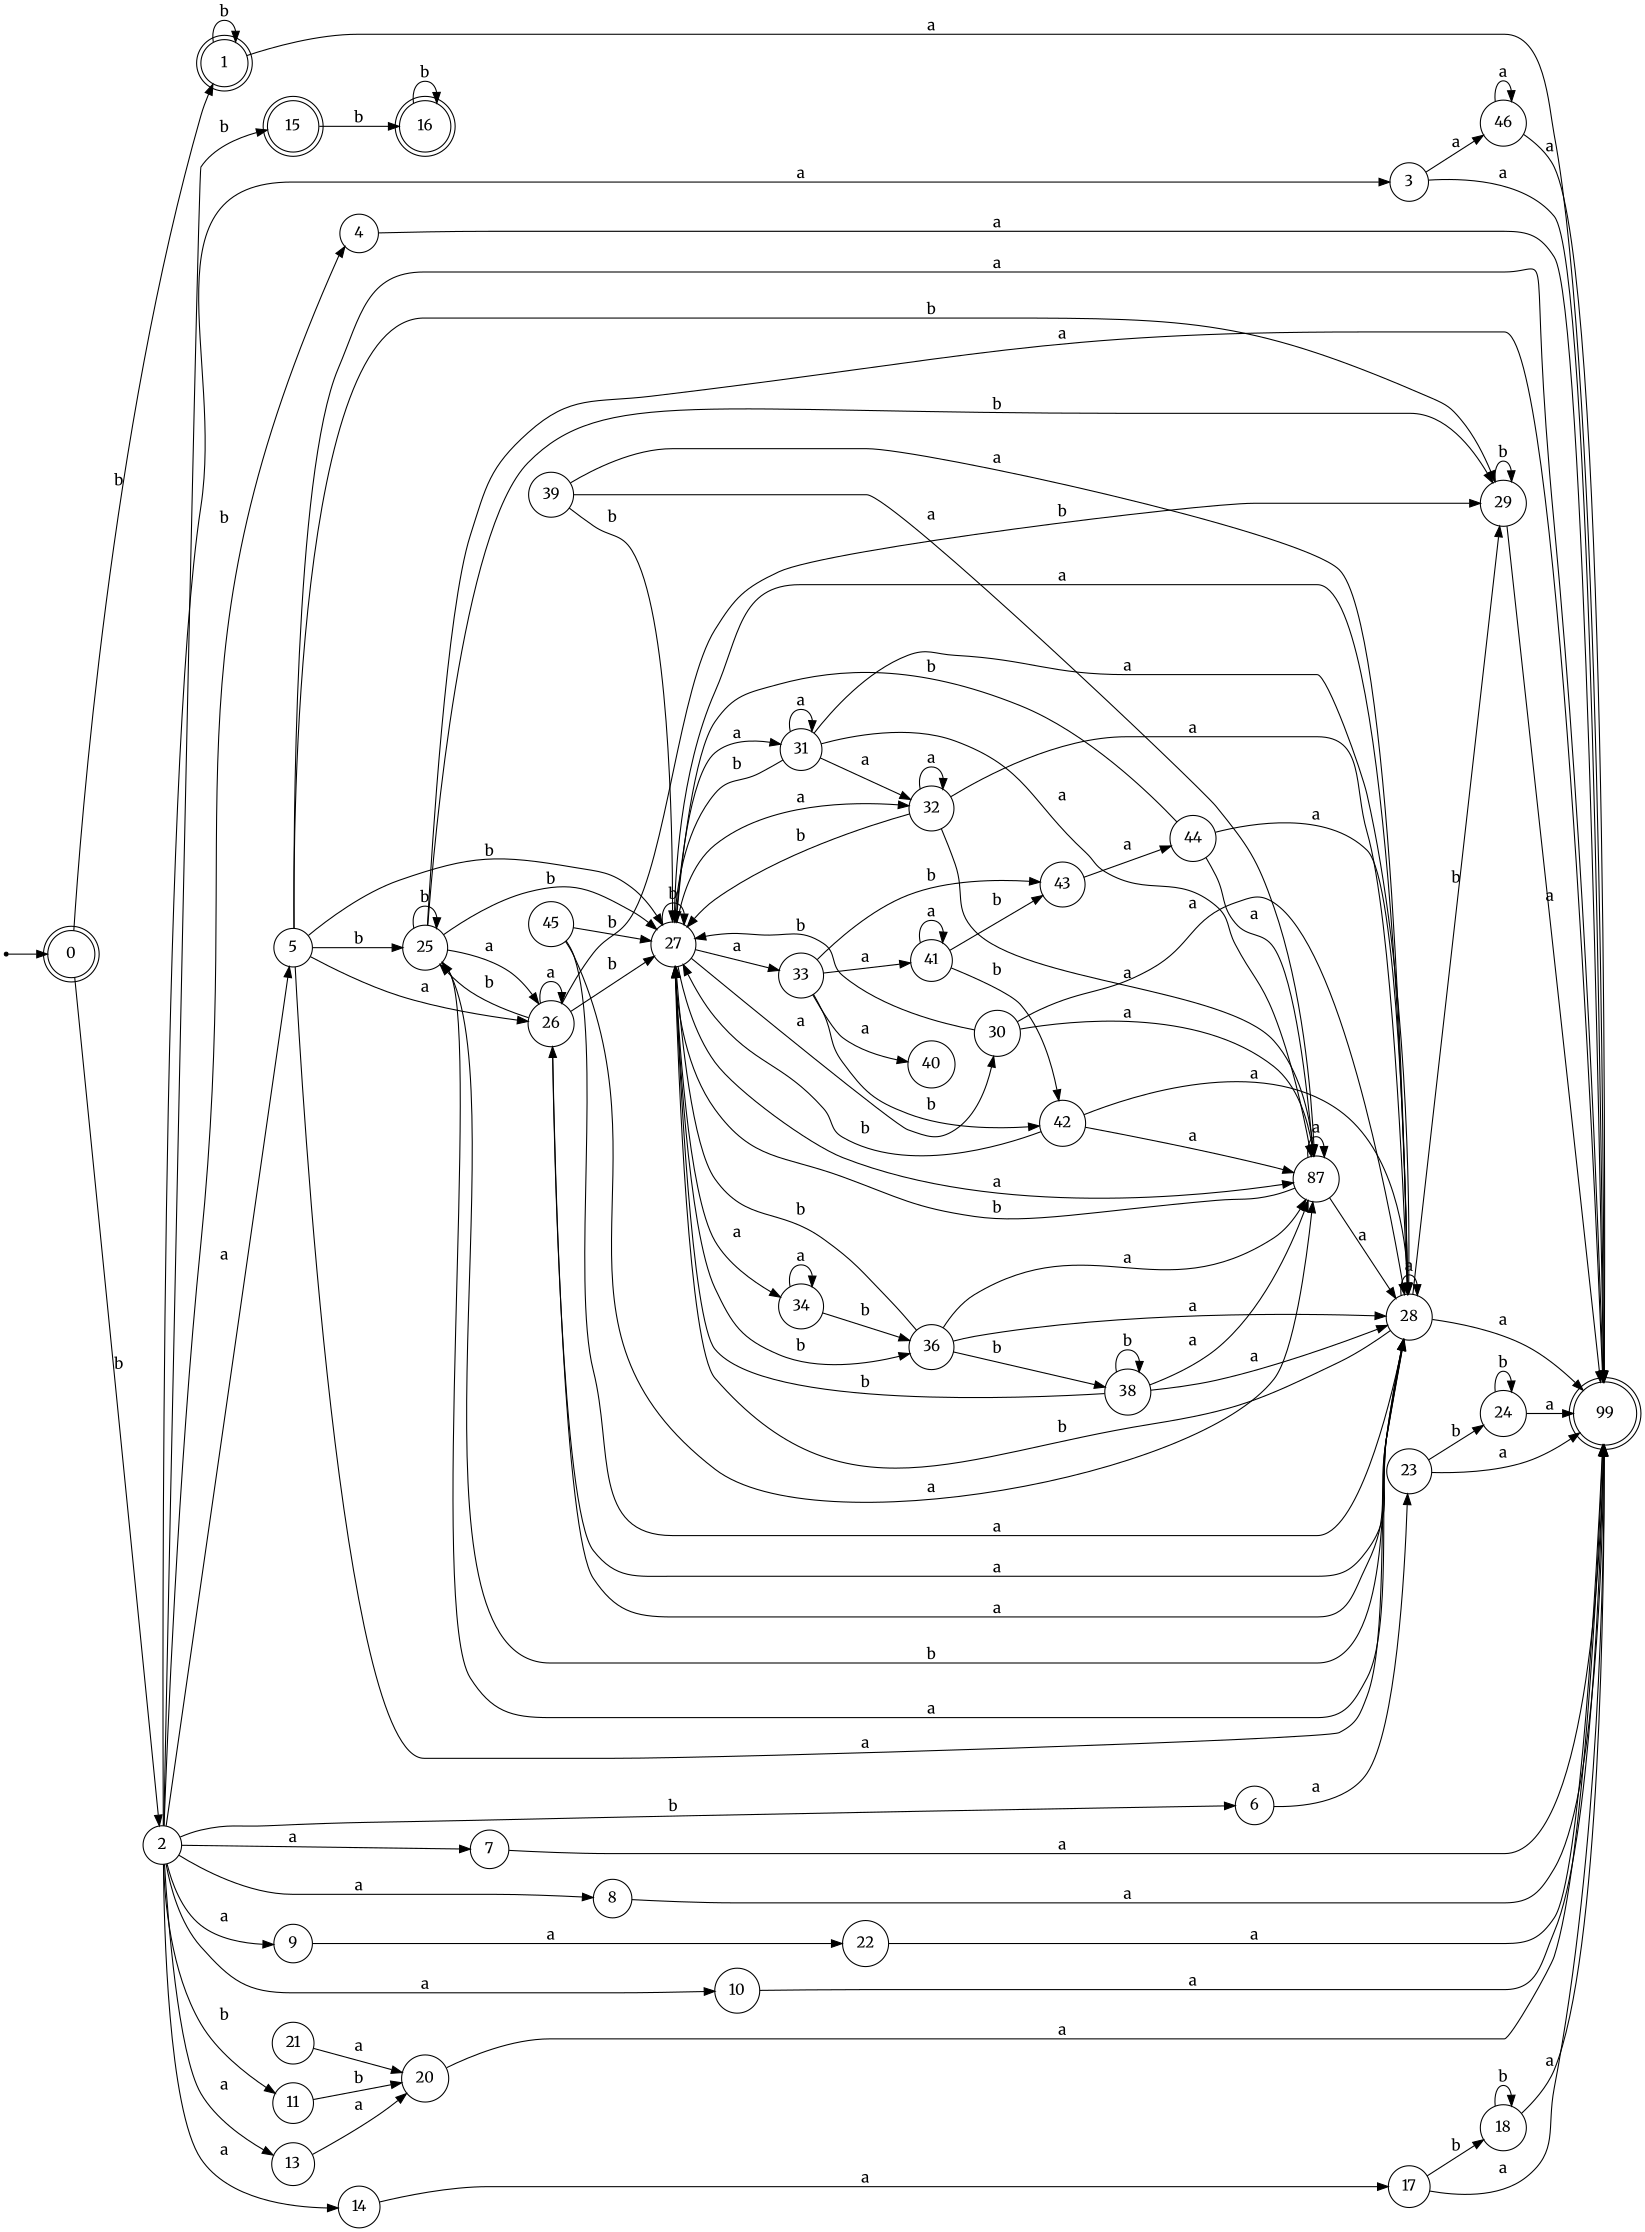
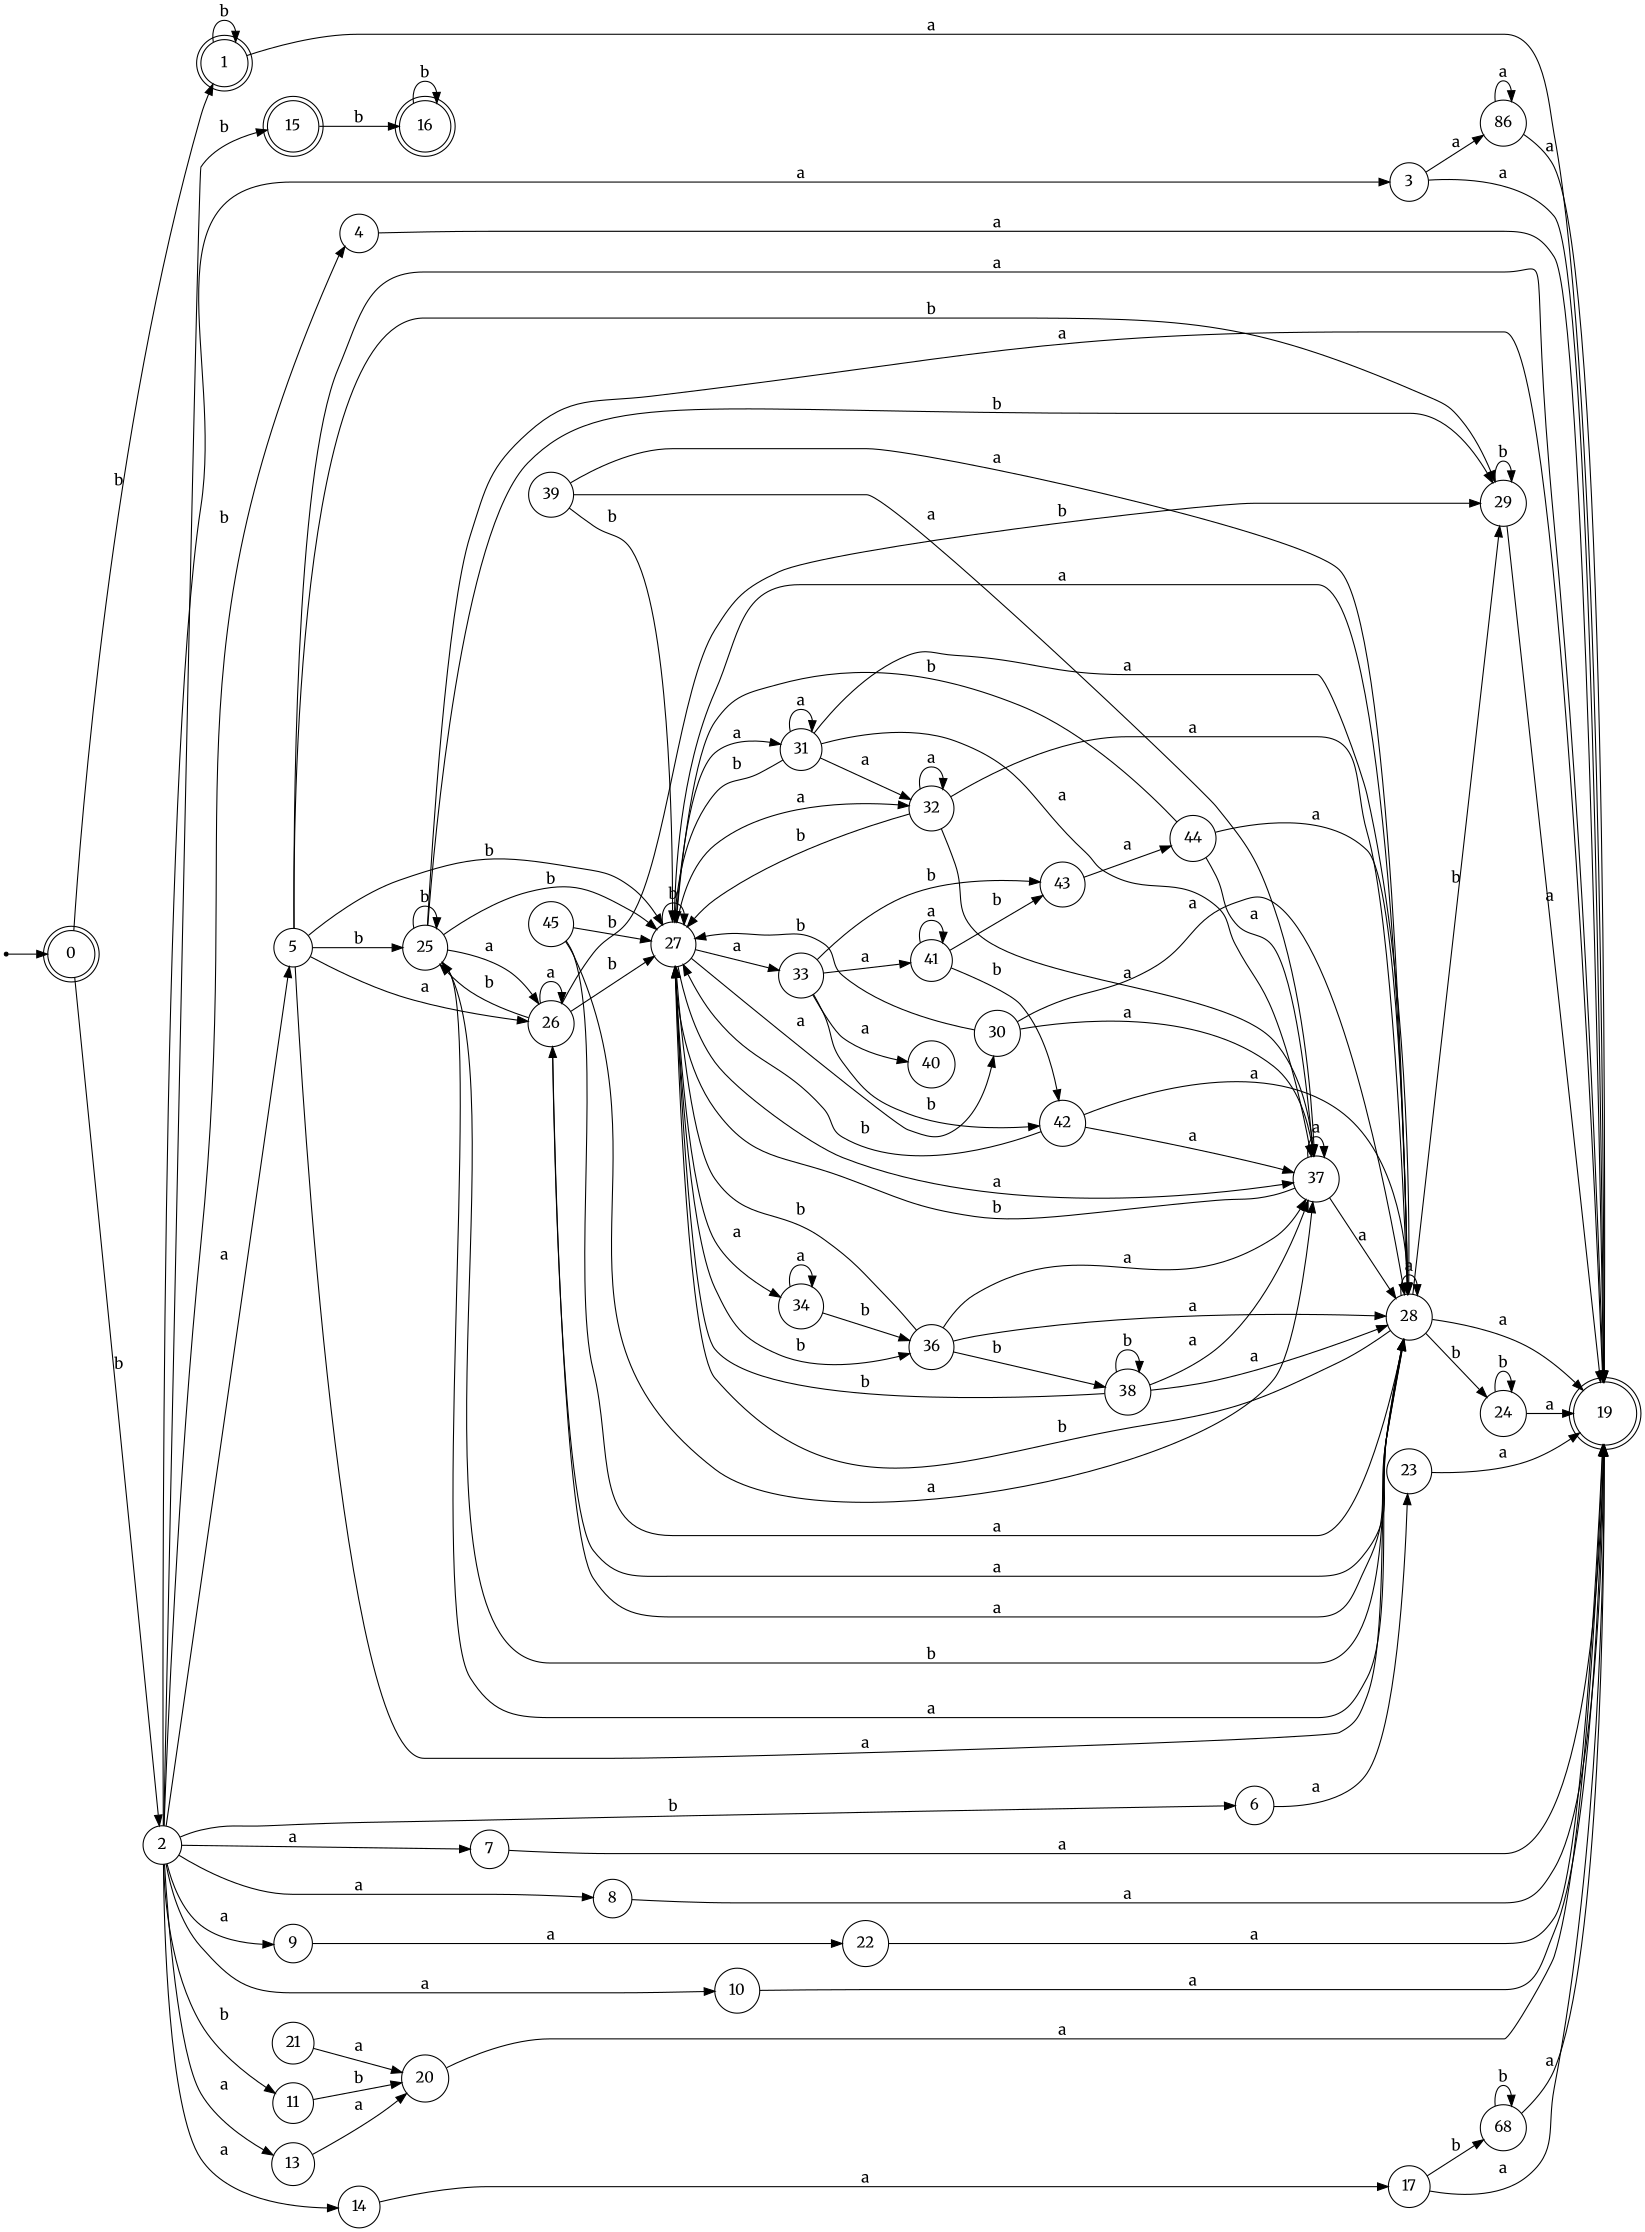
node "46": label "46" -> "86"
node "87": label "87" -> "37"
node "99": label "99" -> "19"
edge "23" -> "24": now "28" -> "24"
node "18": label "18" -> "68"
